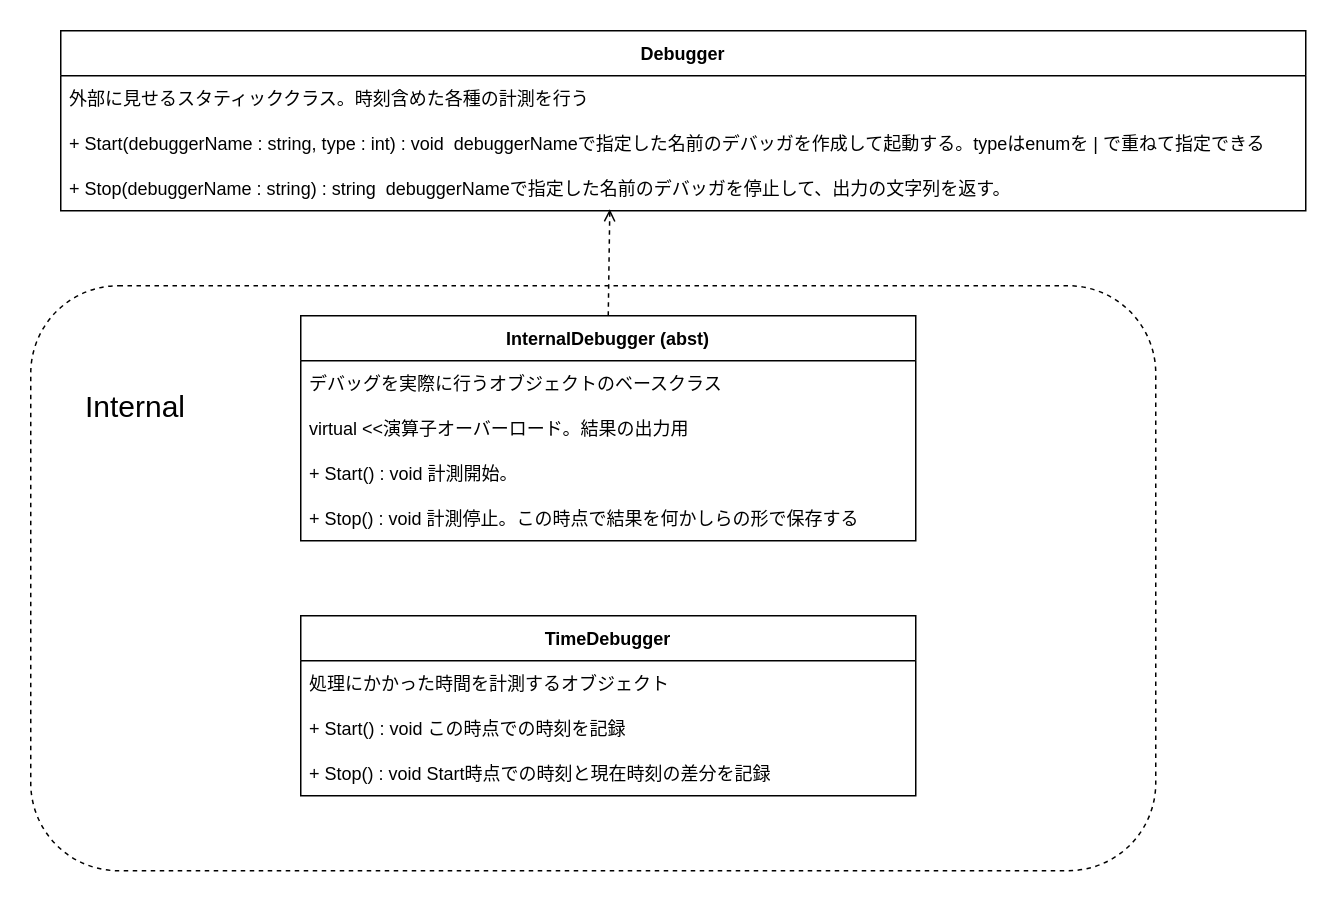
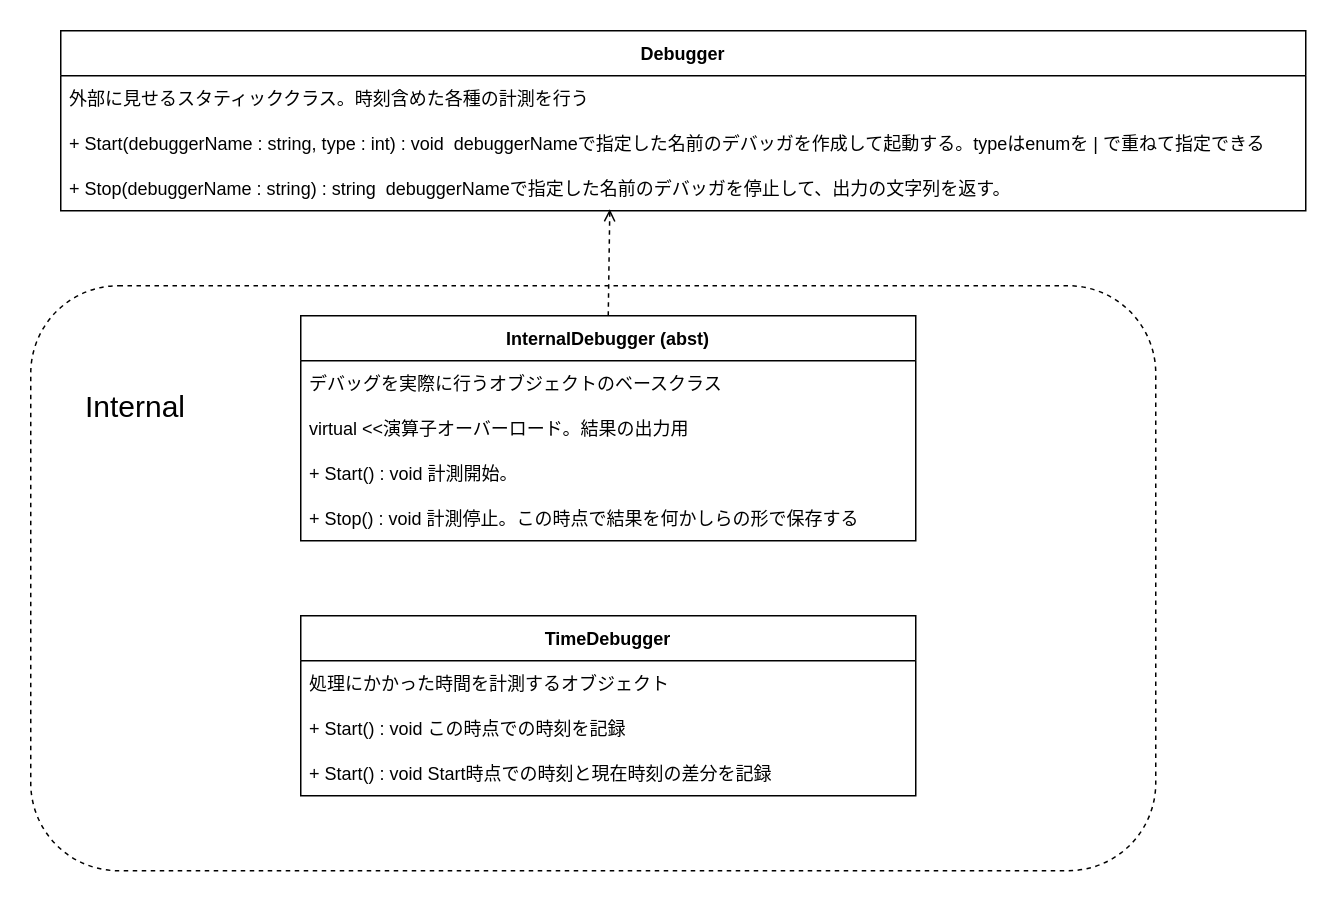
node "+ Stop() : void Start時点での時刻と現在時刻の差分を記録": label "+ Stop() : void Start時点での時刻と現在時刻の差分を記録" -> "+ Start() : void Start時点での時刻と現在時刻の差分を記録"
